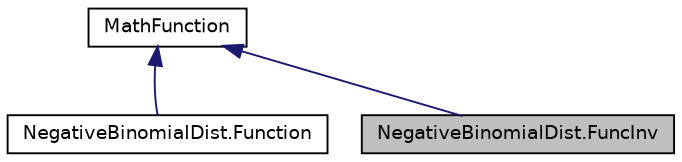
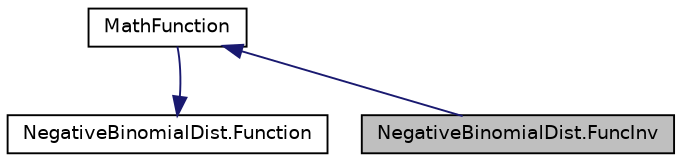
edge "NegativeBinomialDist.Function" -> "MathFunction": reversed
